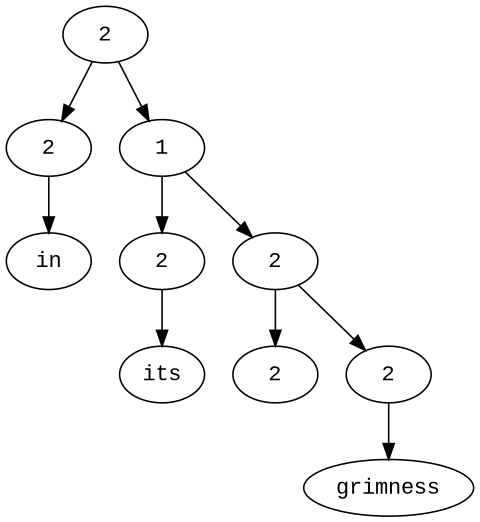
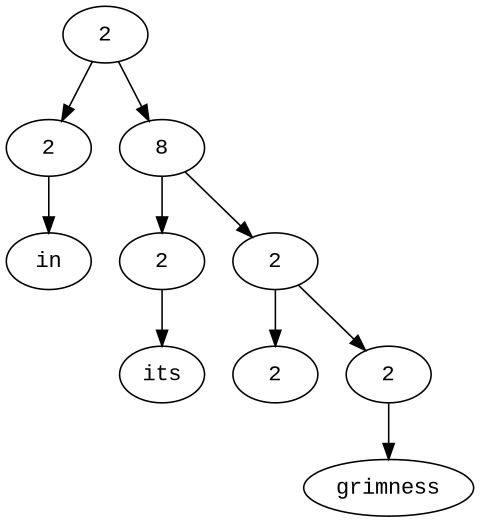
node "1": label "1" -> "8"
